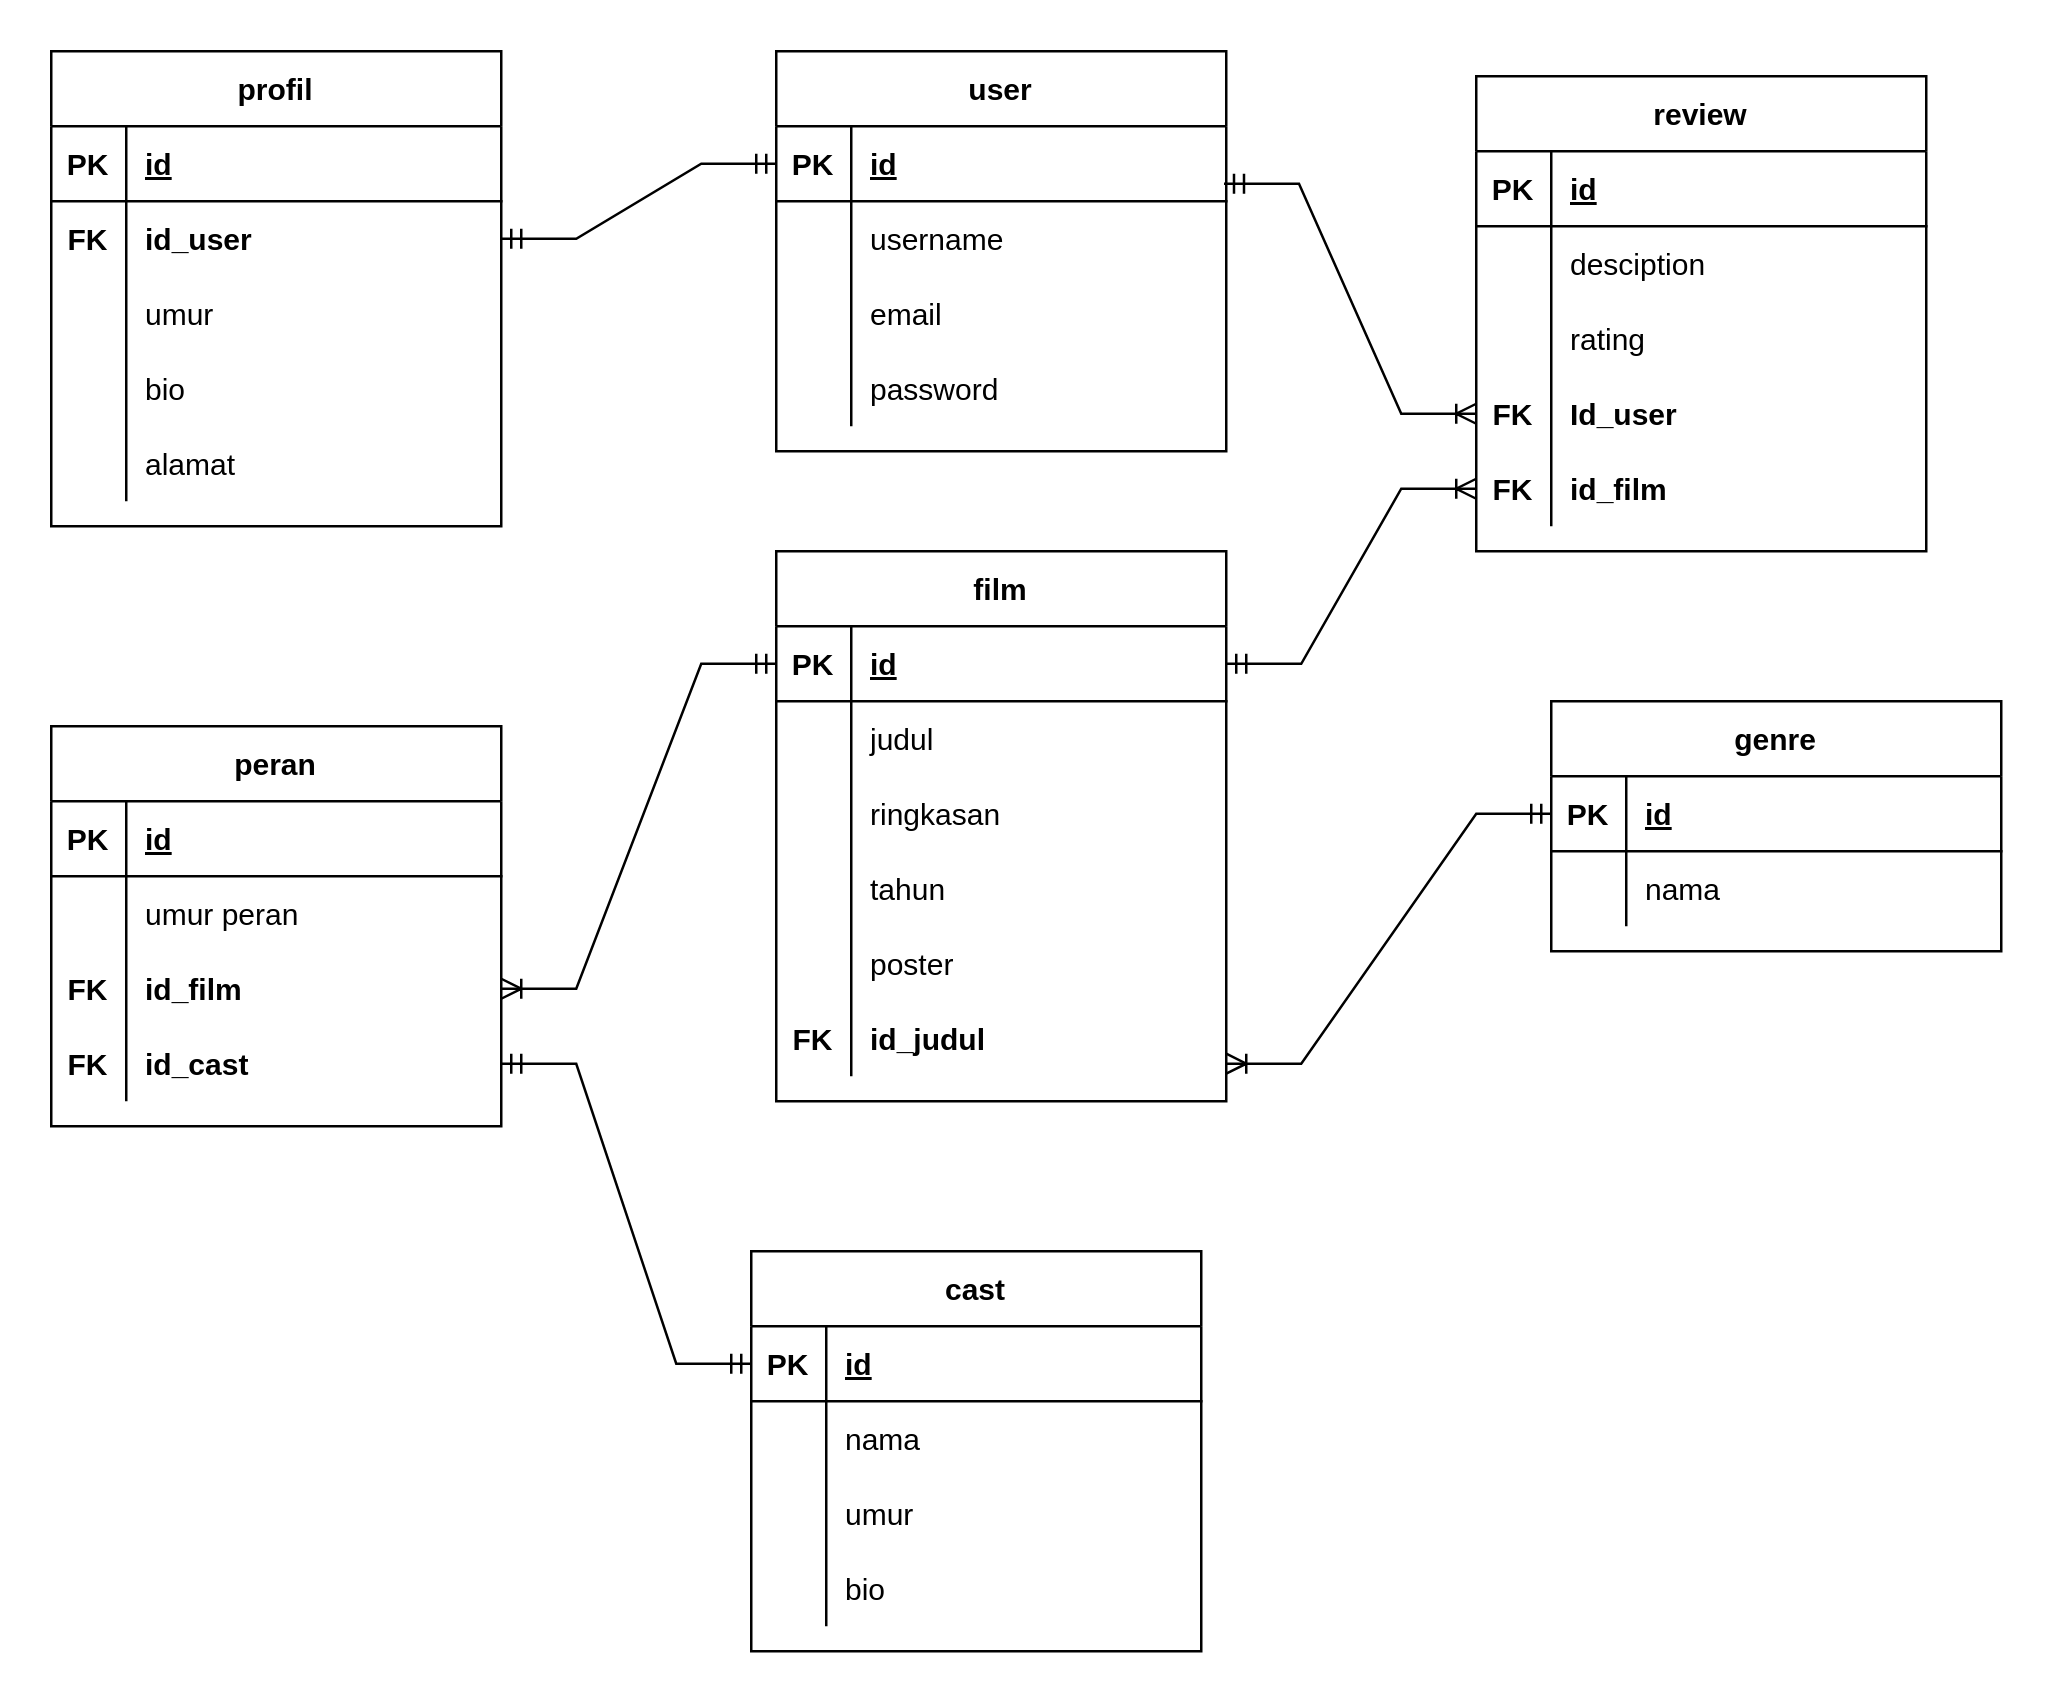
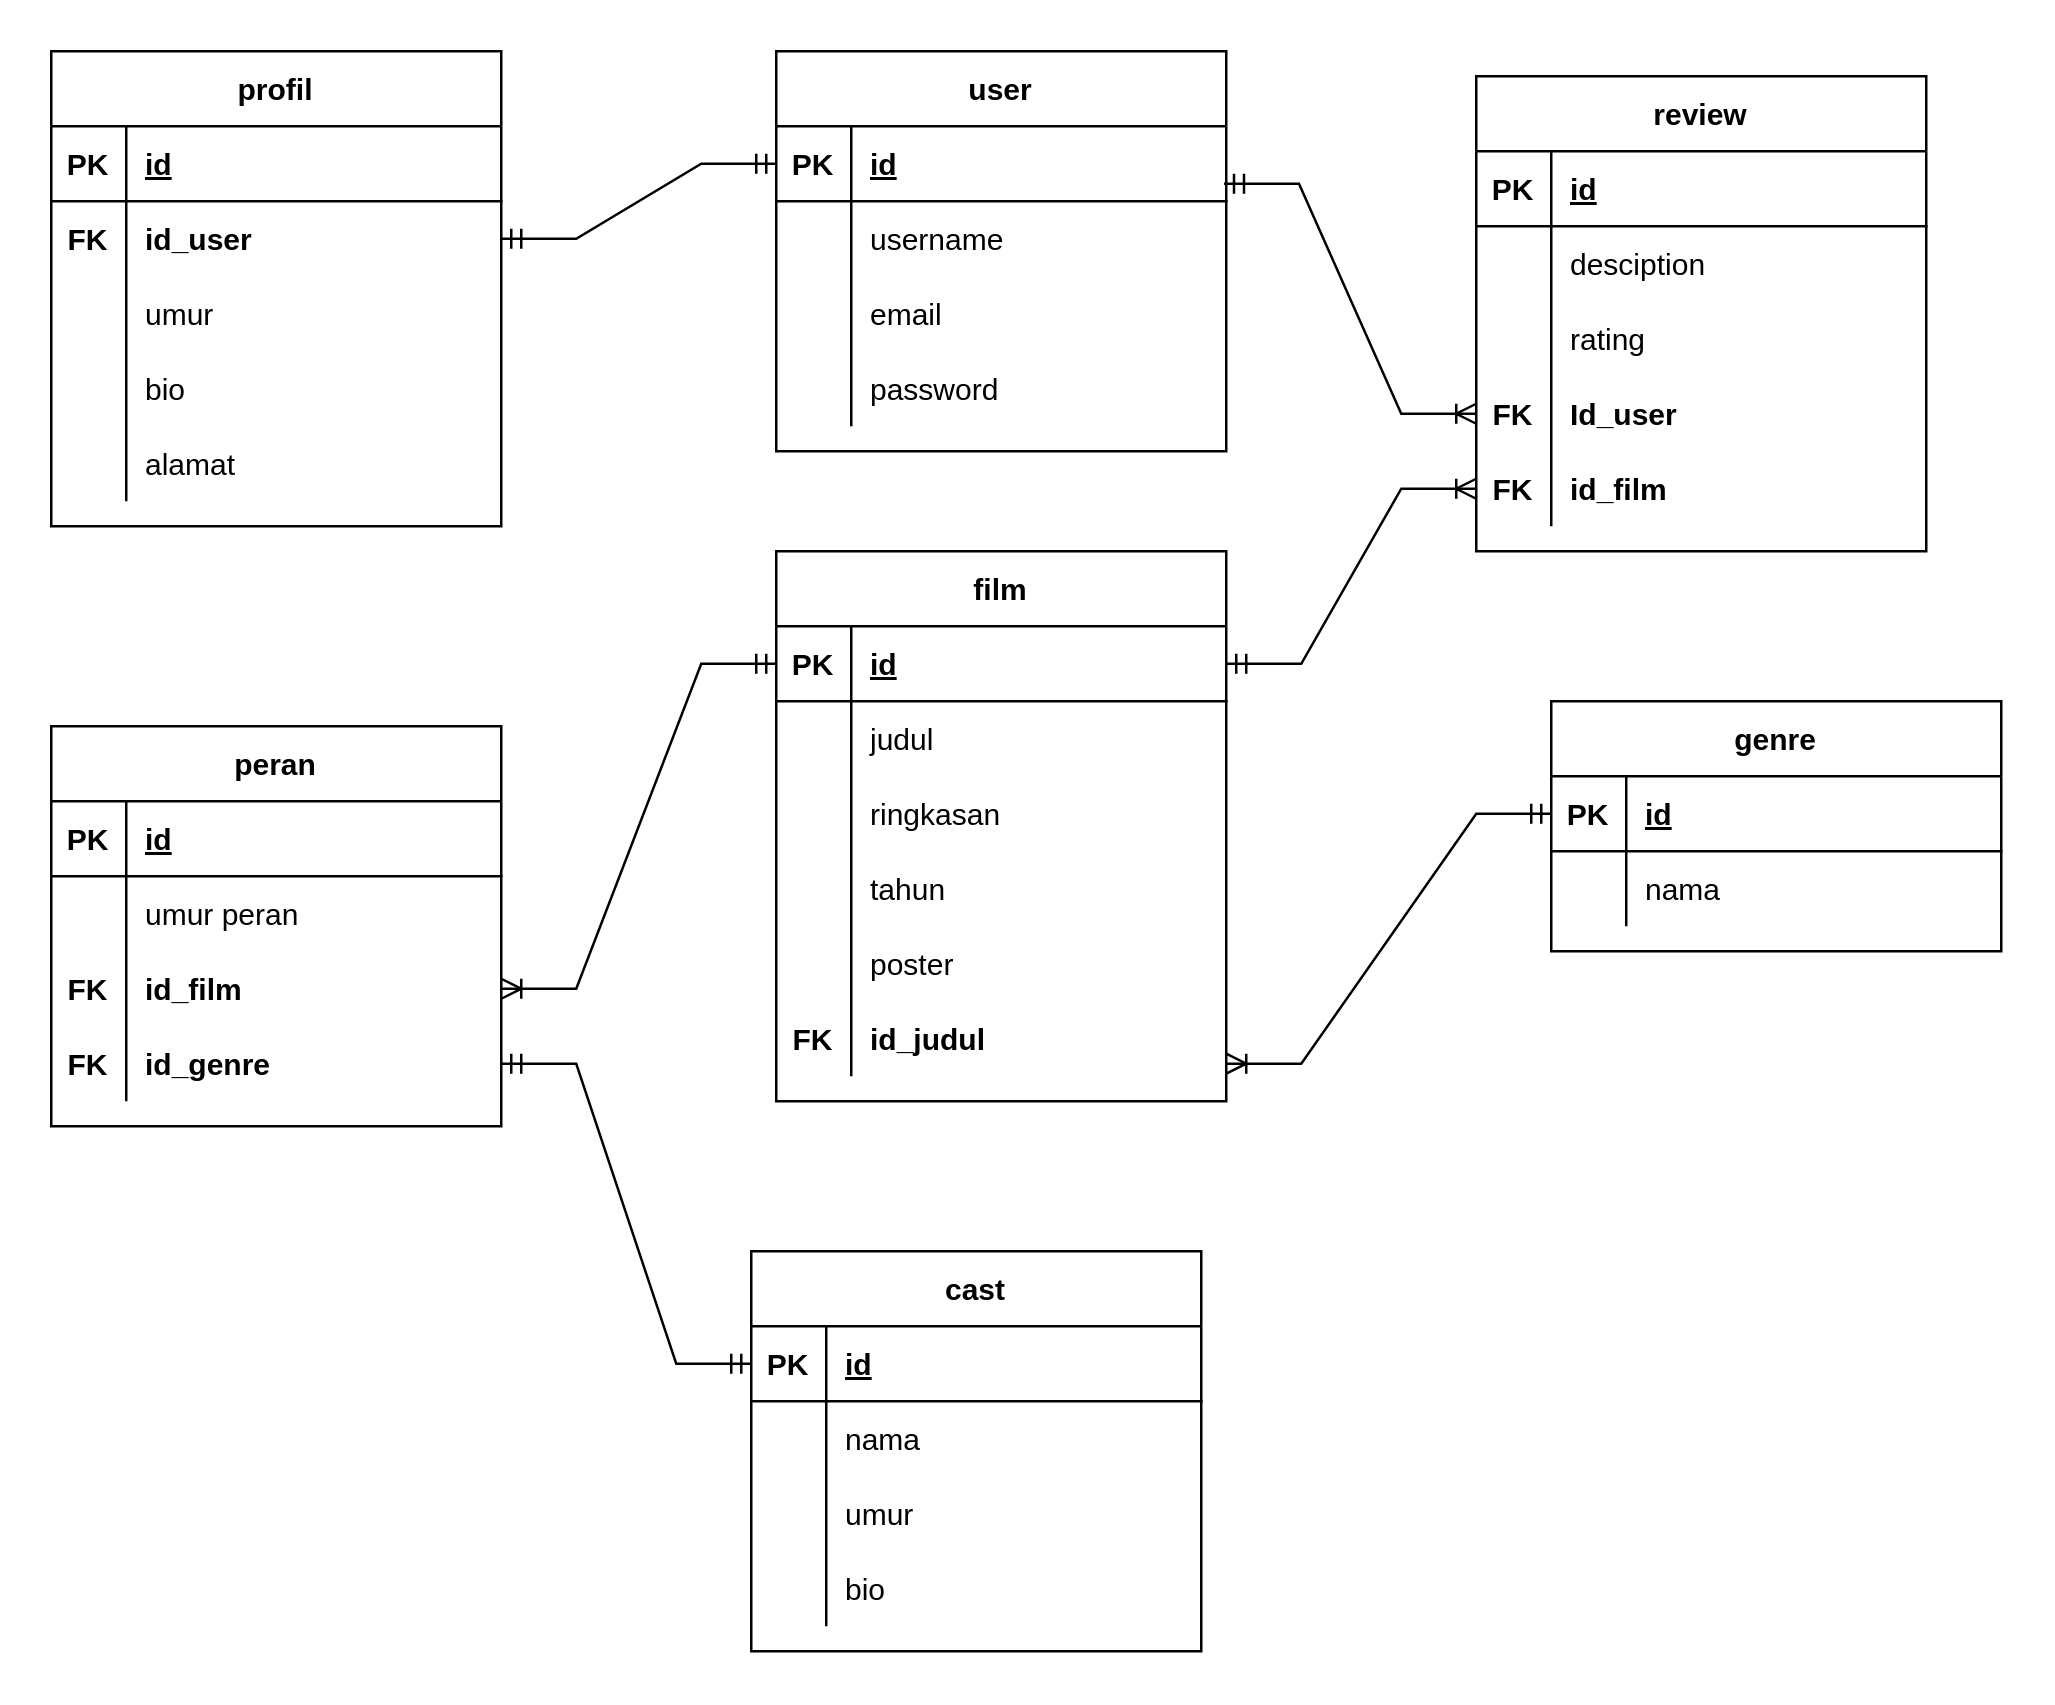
node "id_cast": label "id_cast" -> "id_genre"
